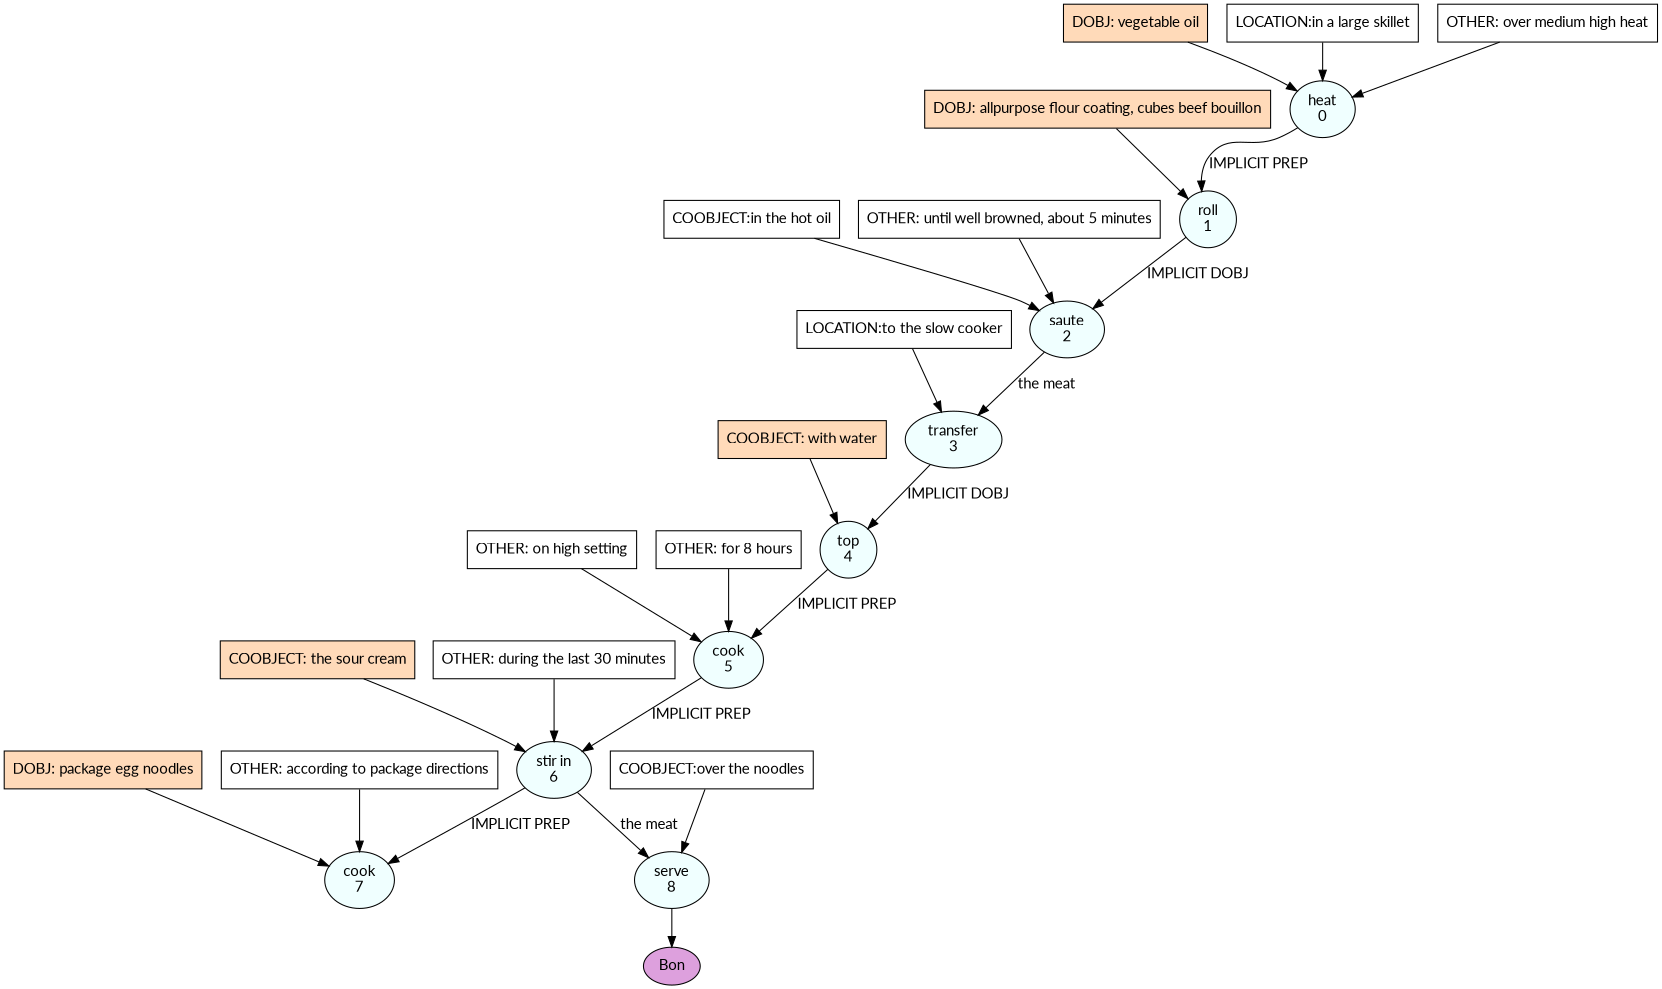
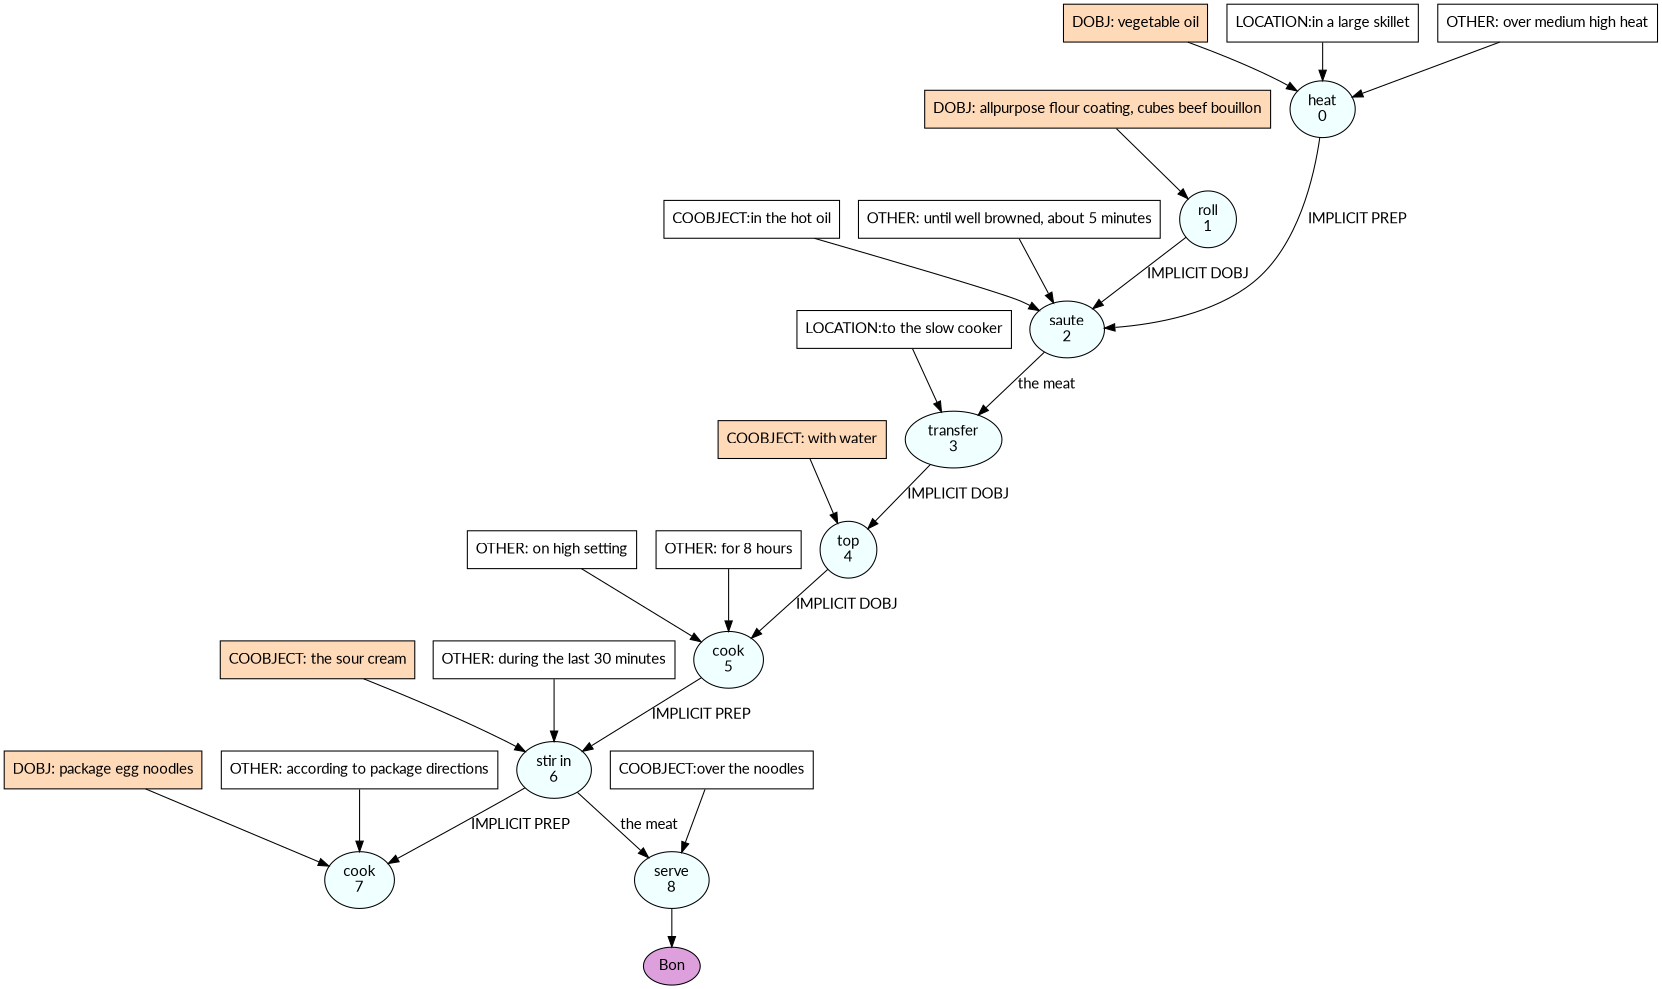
edge "heat 0" -> "roll 1": now "heat 0" -> "saute 2"
edge "top 4" -> "cook 5": label "IMPLICIT PREP" -> "IMPLICIT DOBJ"
